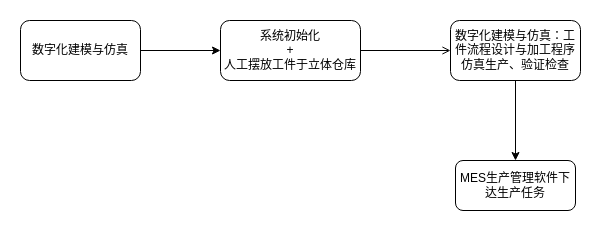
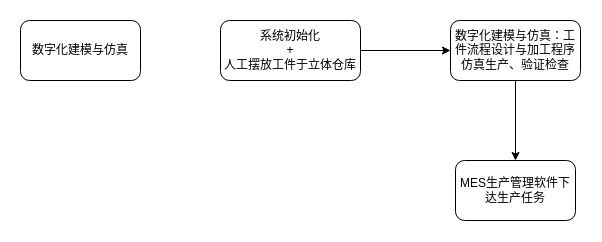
edge "数字化建模与仿真" -> "系统初始化 + 人工摆放工件于立体仓库": removed
edge "系统初始化 + 人工摆放工件于立体仓库" -> "数字化建模与仿真：工件流程设计与加工程序仿真生产、验证检查": arrowhead open -> classic
node "MES生产管理软件下达生产任务": size 120x50 -> 120x60
